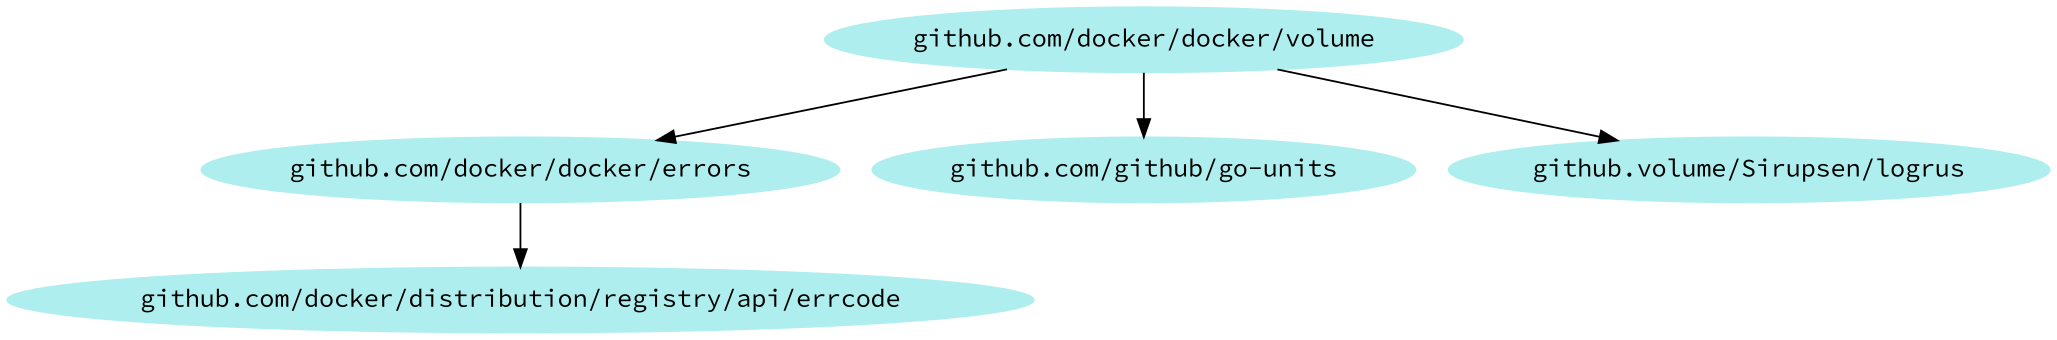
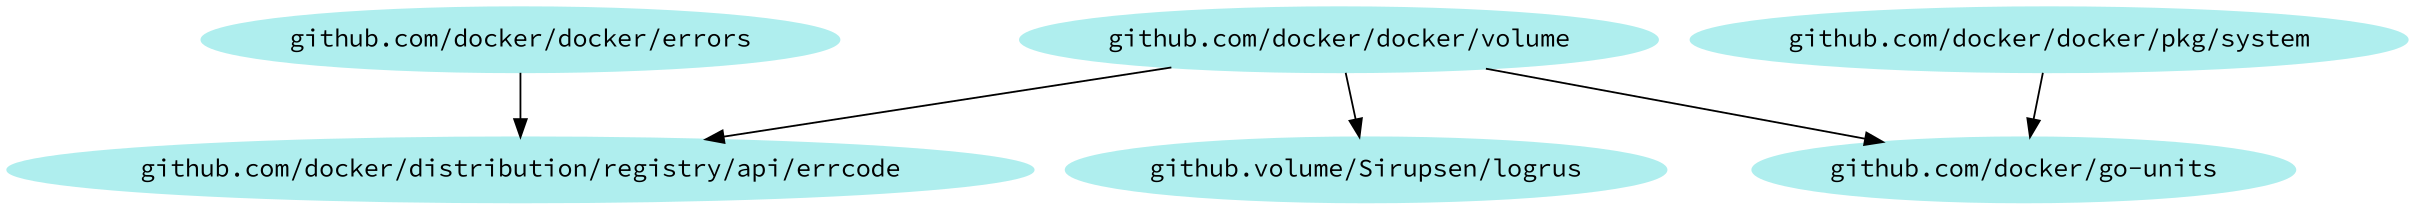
node "github.com/docker/docker/pkg/system": added
edge "github.com/docker/docker/volume" -> "github.com/docker/docker/errors": now "github.com/docker/docker/volume" -> "github.com/docker/distribution/registry/api/errcode"
node "github.com/github/go-units": label "github.com/github/go-units" -> "github.com/docker/go-units"
